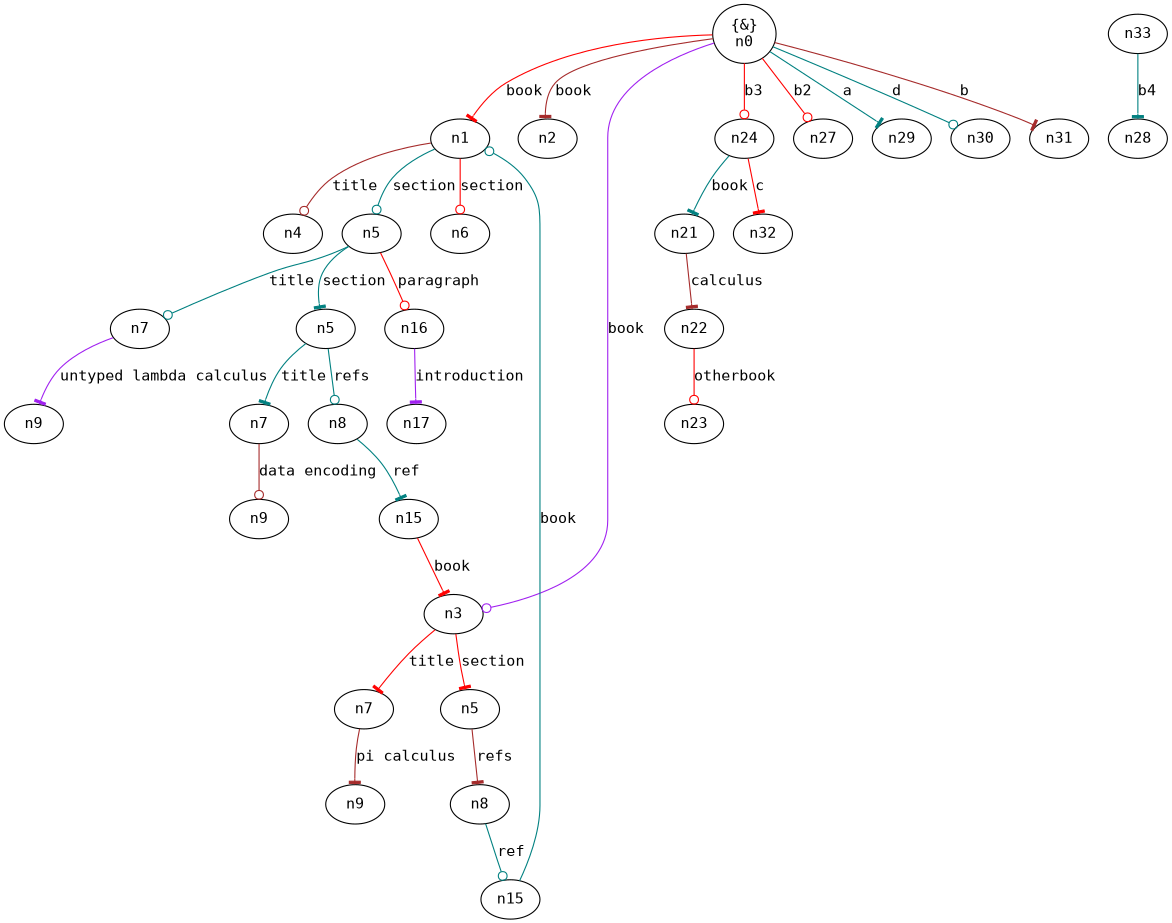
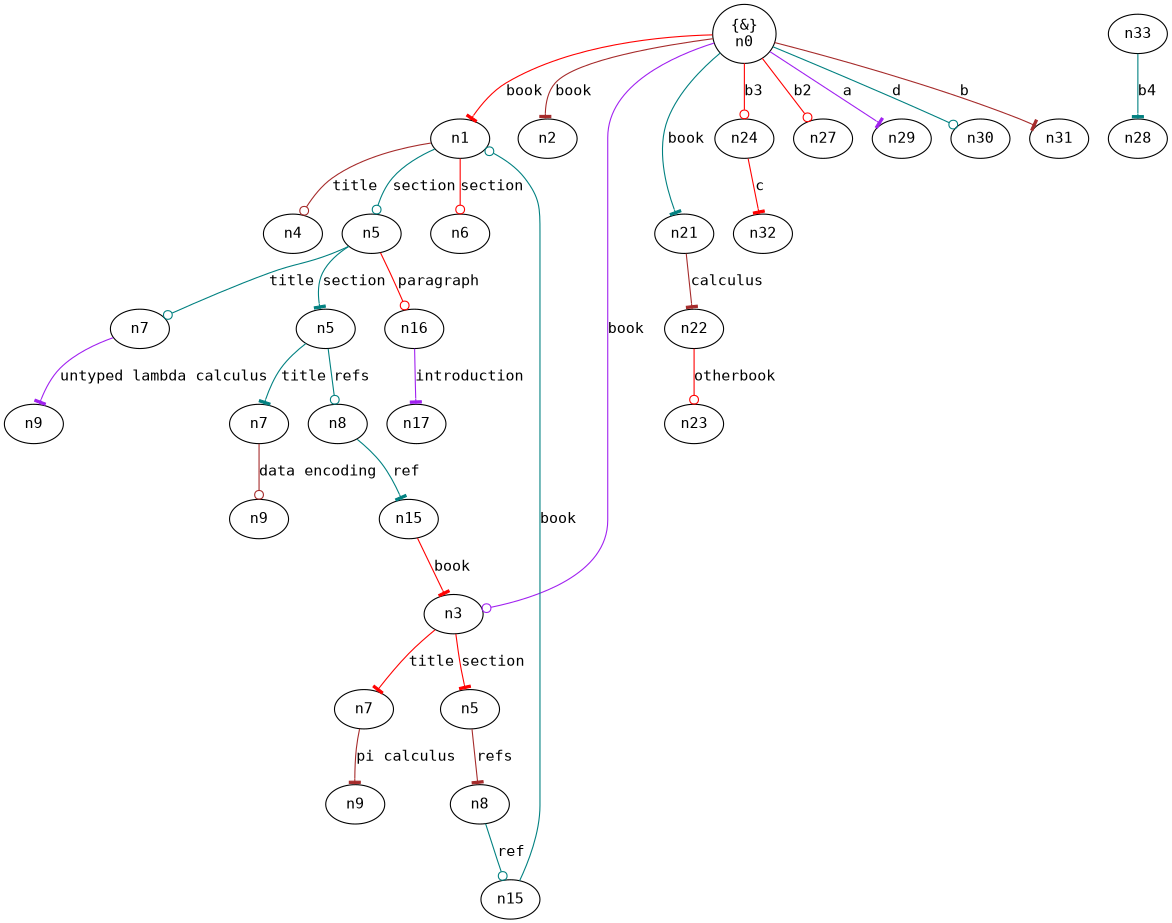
edge "{&} n0" -> "n29": color teal -> purple
edge "n24" -> "n21": now "{&} n0" -> "n21"
